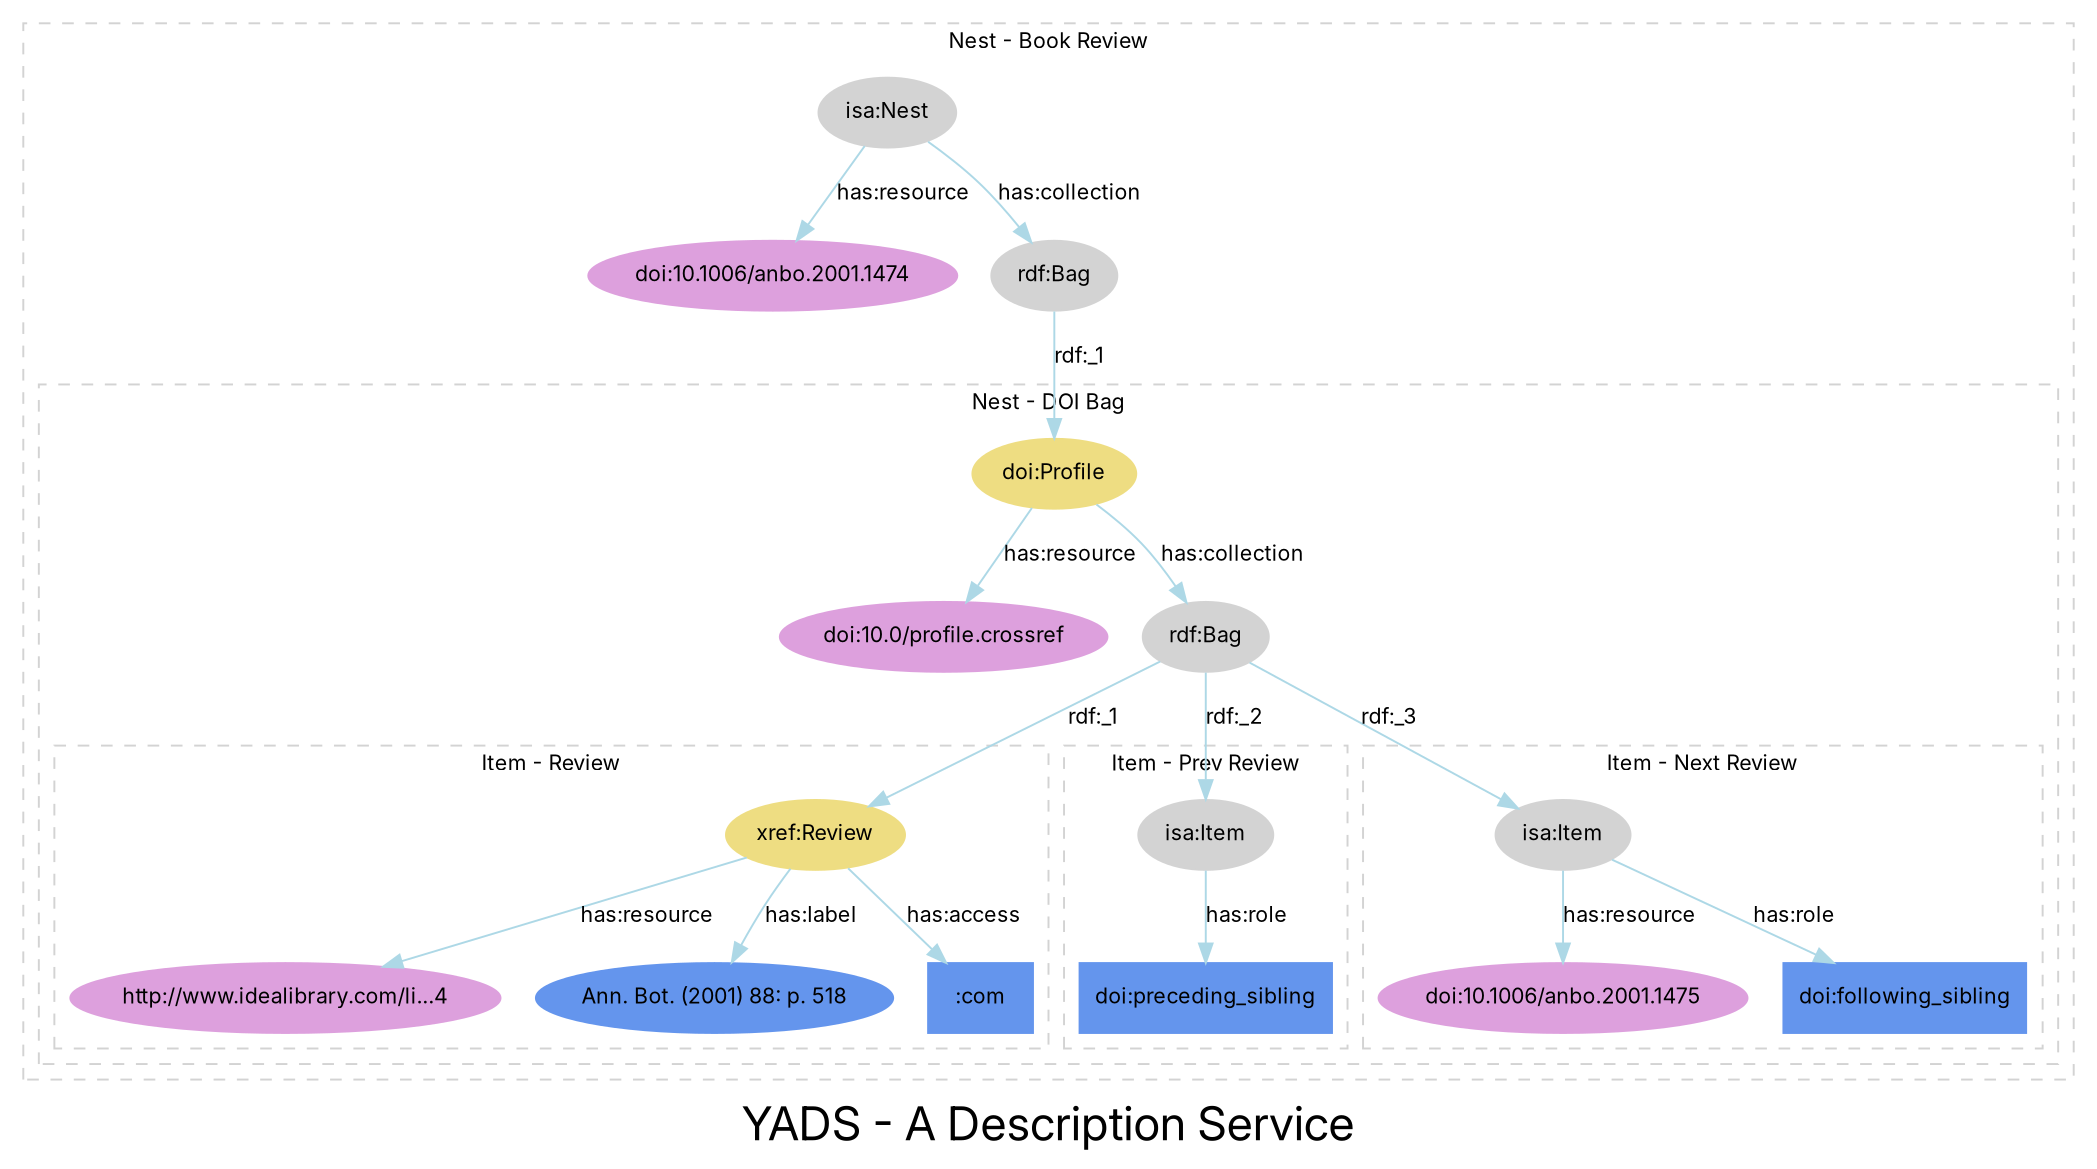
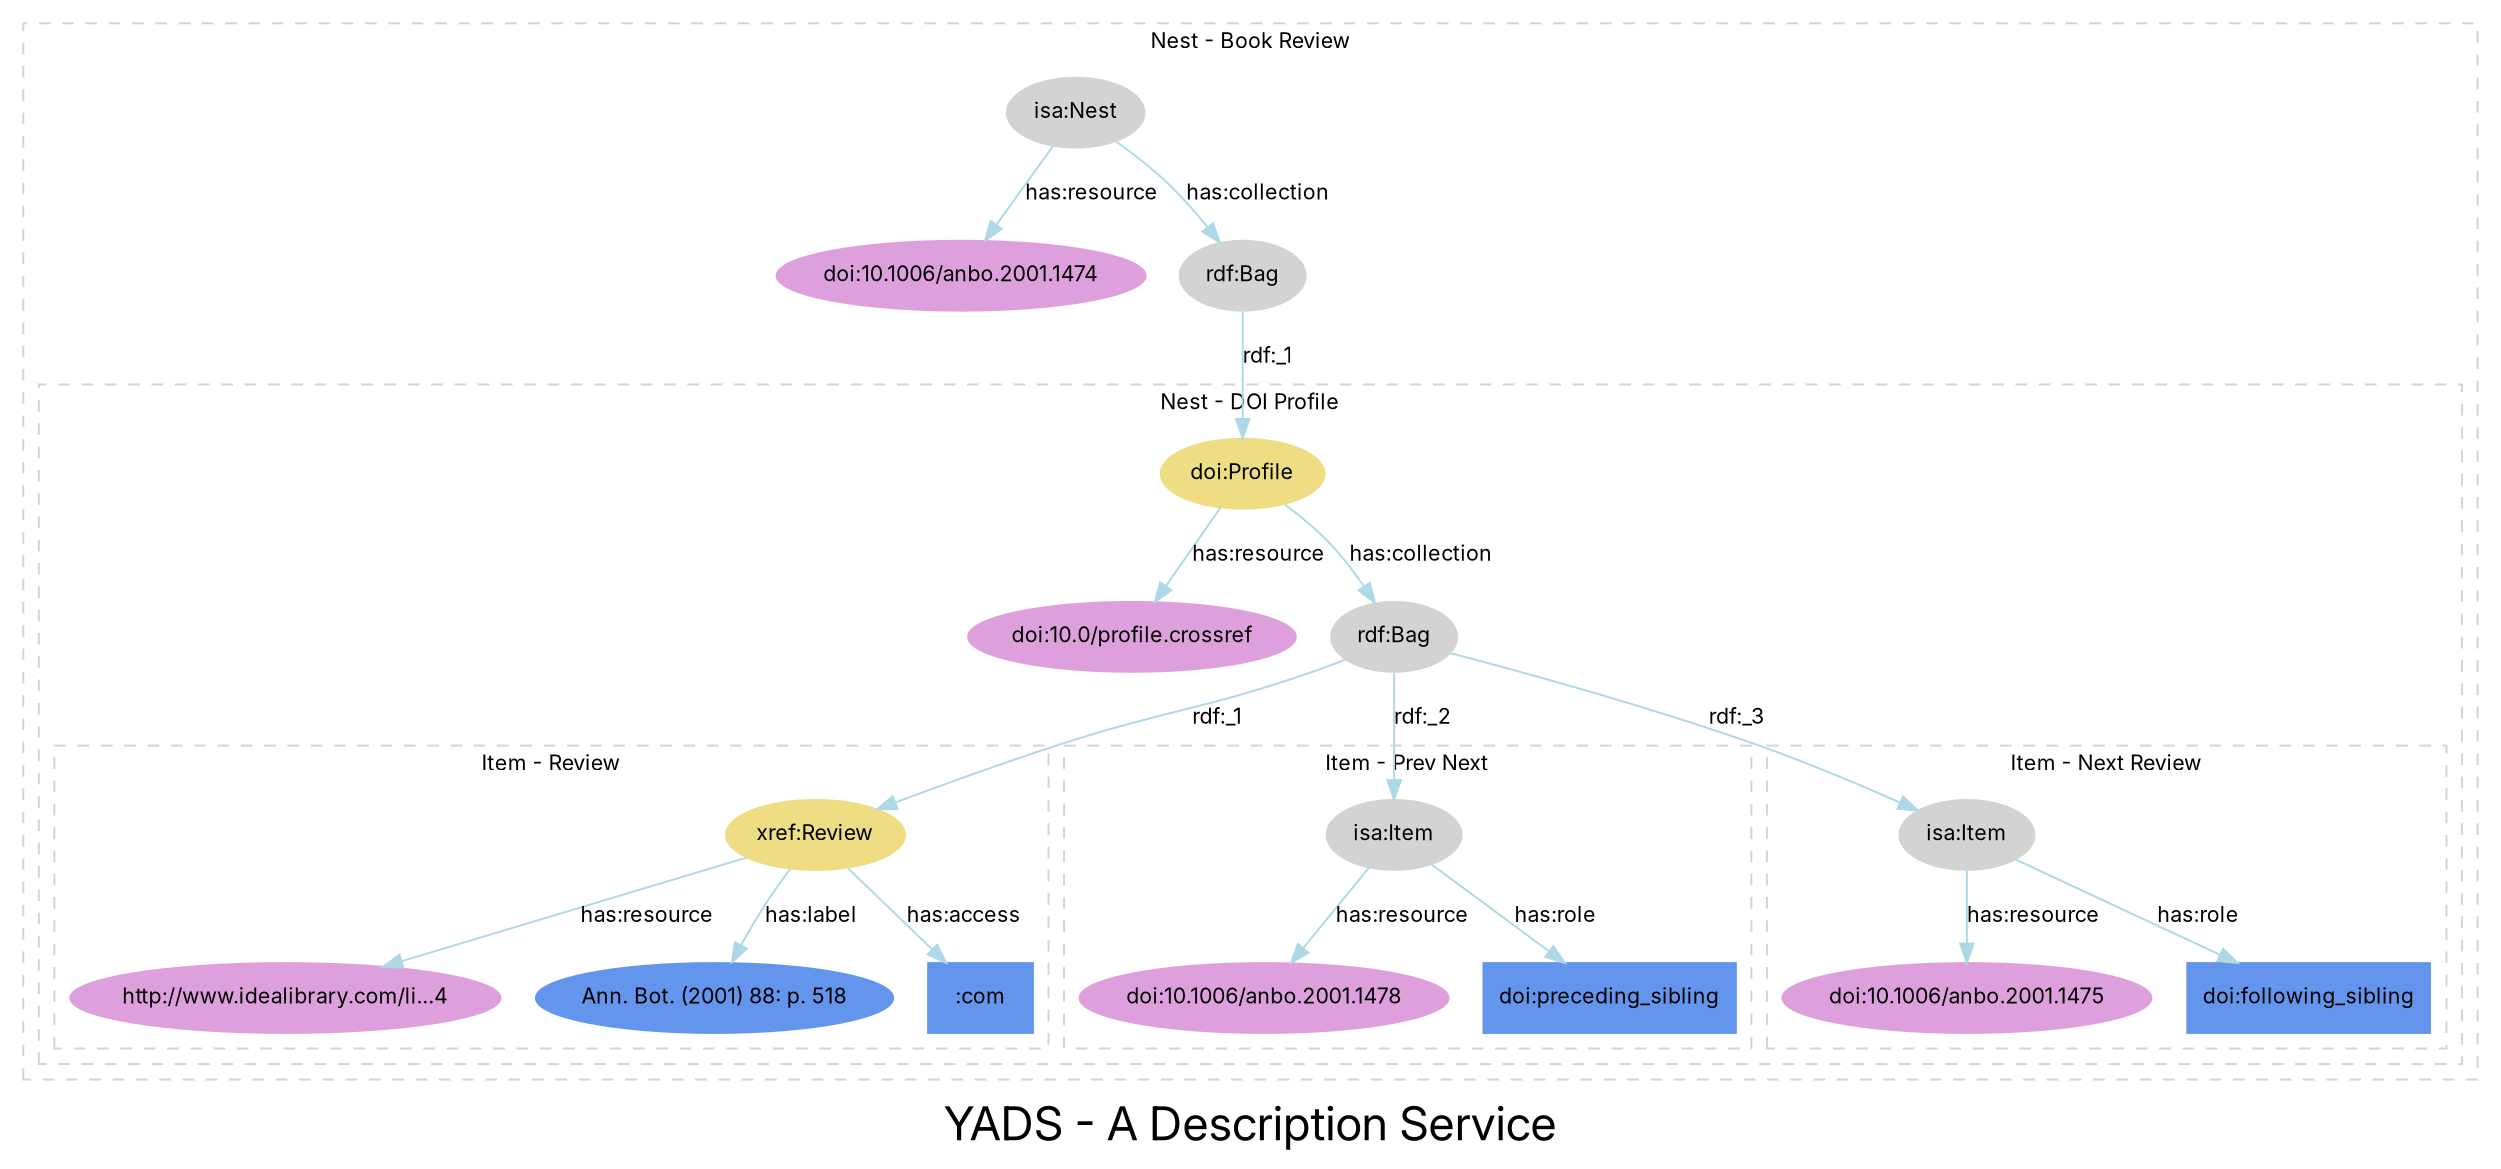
cluster "Nest - DOI Bag": label "Nest - DOI Bag" -> "Nest - DOI Profile"
cluster "Item - Prev Review": label "Item - Prev Review" -> "Item - Prev Next"
node "doi:10.1006/anbo.2001.1478": added
